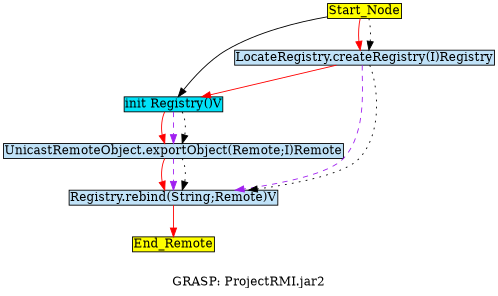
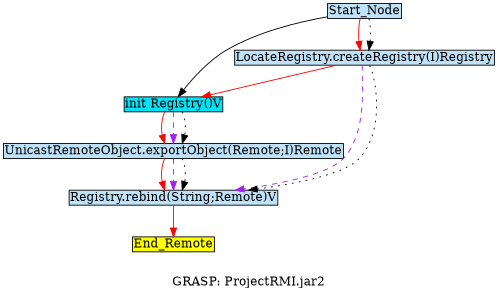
node "Start_Node": fillcolor yellow -> #c0e2f8
